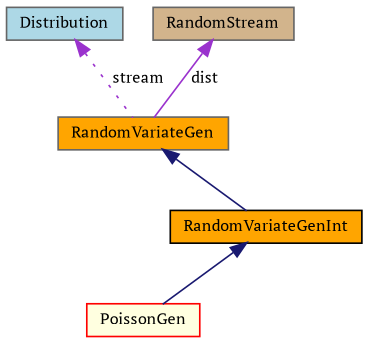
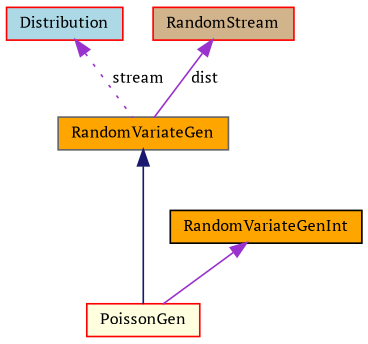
node "Distribution": color gray40 -> red
node "RandomStream": color gray40 -> red
edge "RandomVariateGenInt" -> "RandomVariateGen": now "PoissonGen" -> "RandomVariateGen"
edge "PoissonGen" -> "RandomVariateGenInt": color midnightblue -> darkorchid3
